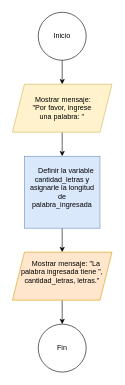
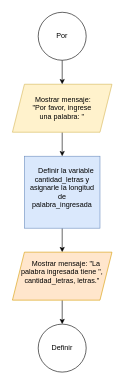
node "Inicio": label "Inicio" -> "Por"
node "Fin": label "Fin" -> "Definir"
